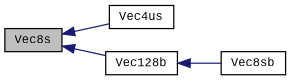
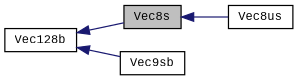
node "Vec4us": label "Vec4us" -> "Vec8us"
edge "Vec128b" -> "Vec8s": reversed
node "Vec8sb": label "Vec8sb" -> "Vec9sb"
